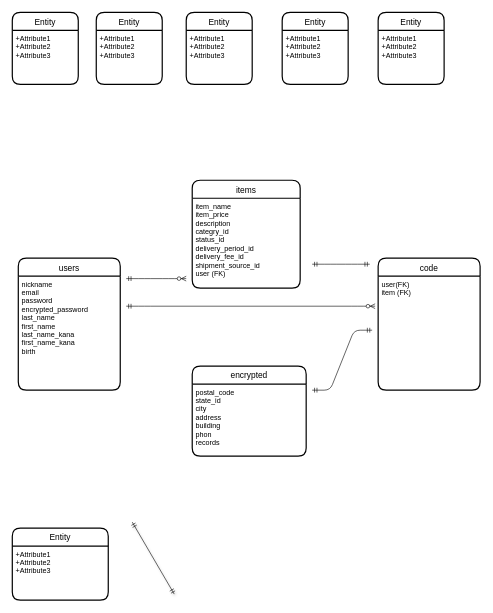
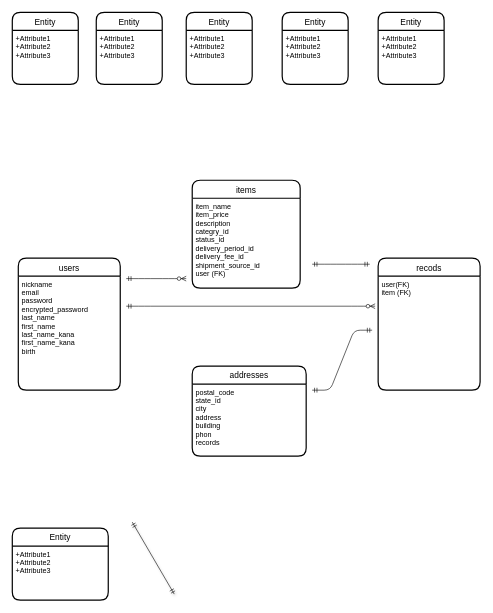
node "code": label "code" -> "recods"
node "encrypted": label "encrypted" -> "addresses"
